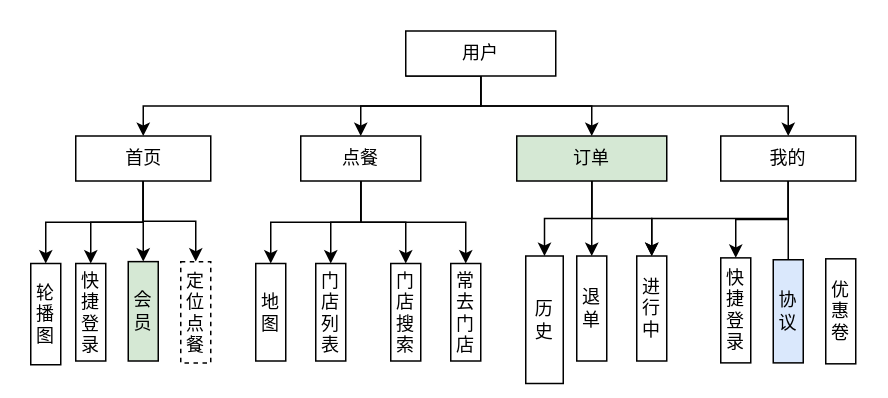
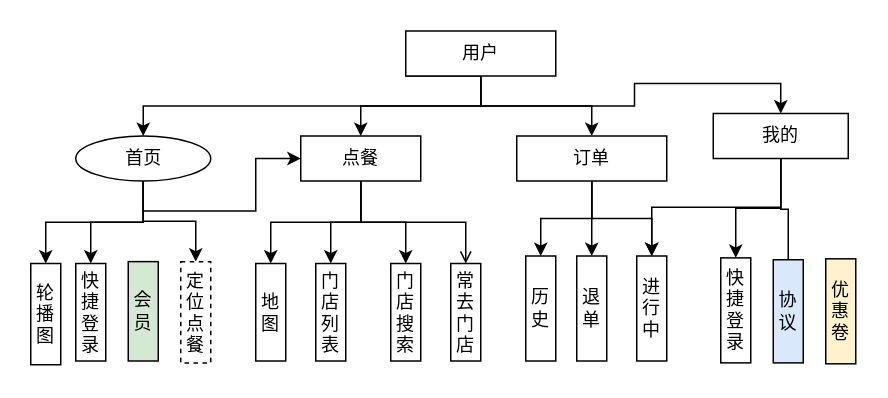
node "首页": shape rectangle -> ellipse
node "订单": fillcolor #d5e8d4 -> #ffffff
node "我的": moved (788, 158) -> (781, 136)
edge "首页" -> "会员": now "首页" -> "点餐"
edge "点餐" -> "常去门店": arrowhead classic -> open
node "优惠卷": fillcolor #ffffff -> #fff2cc
node "历史": size 38x128 -> 30x105
